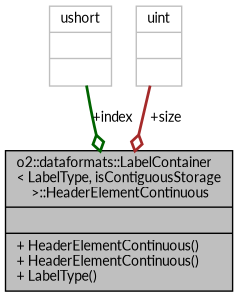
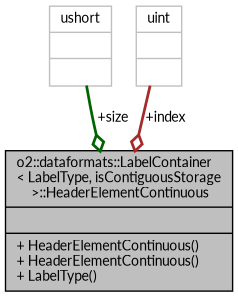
edge "ushort" -> "o2::dataformats::LabelContainer": label " +index" -> " +size"
edge "uint" -> "o2::dataformats::LabelContainer": label " +size" -> " +index"
